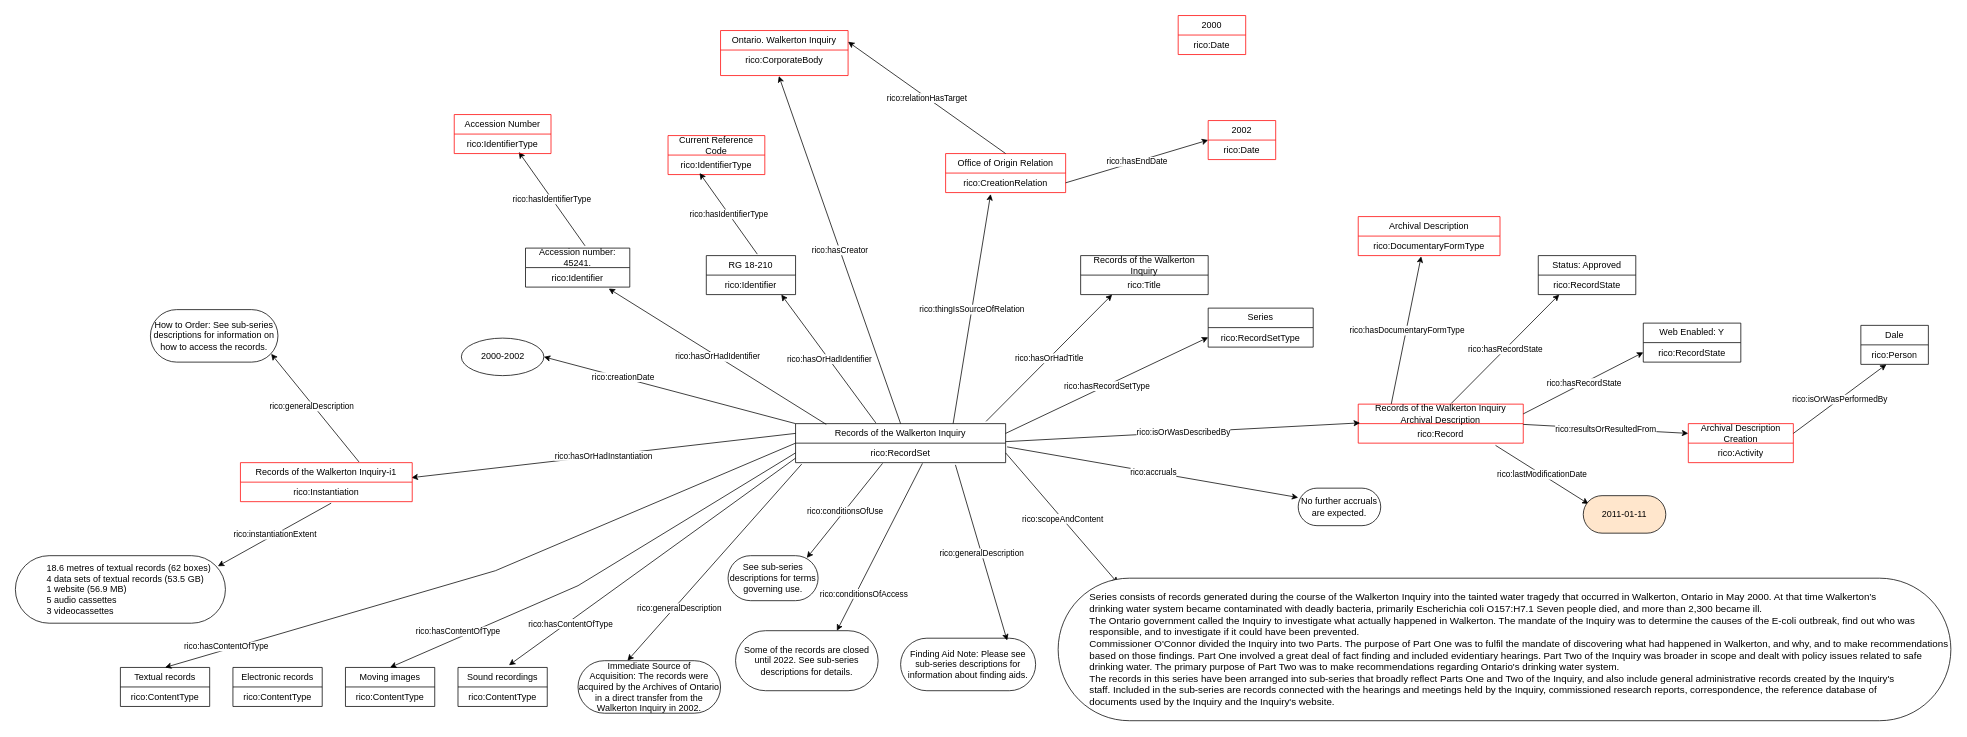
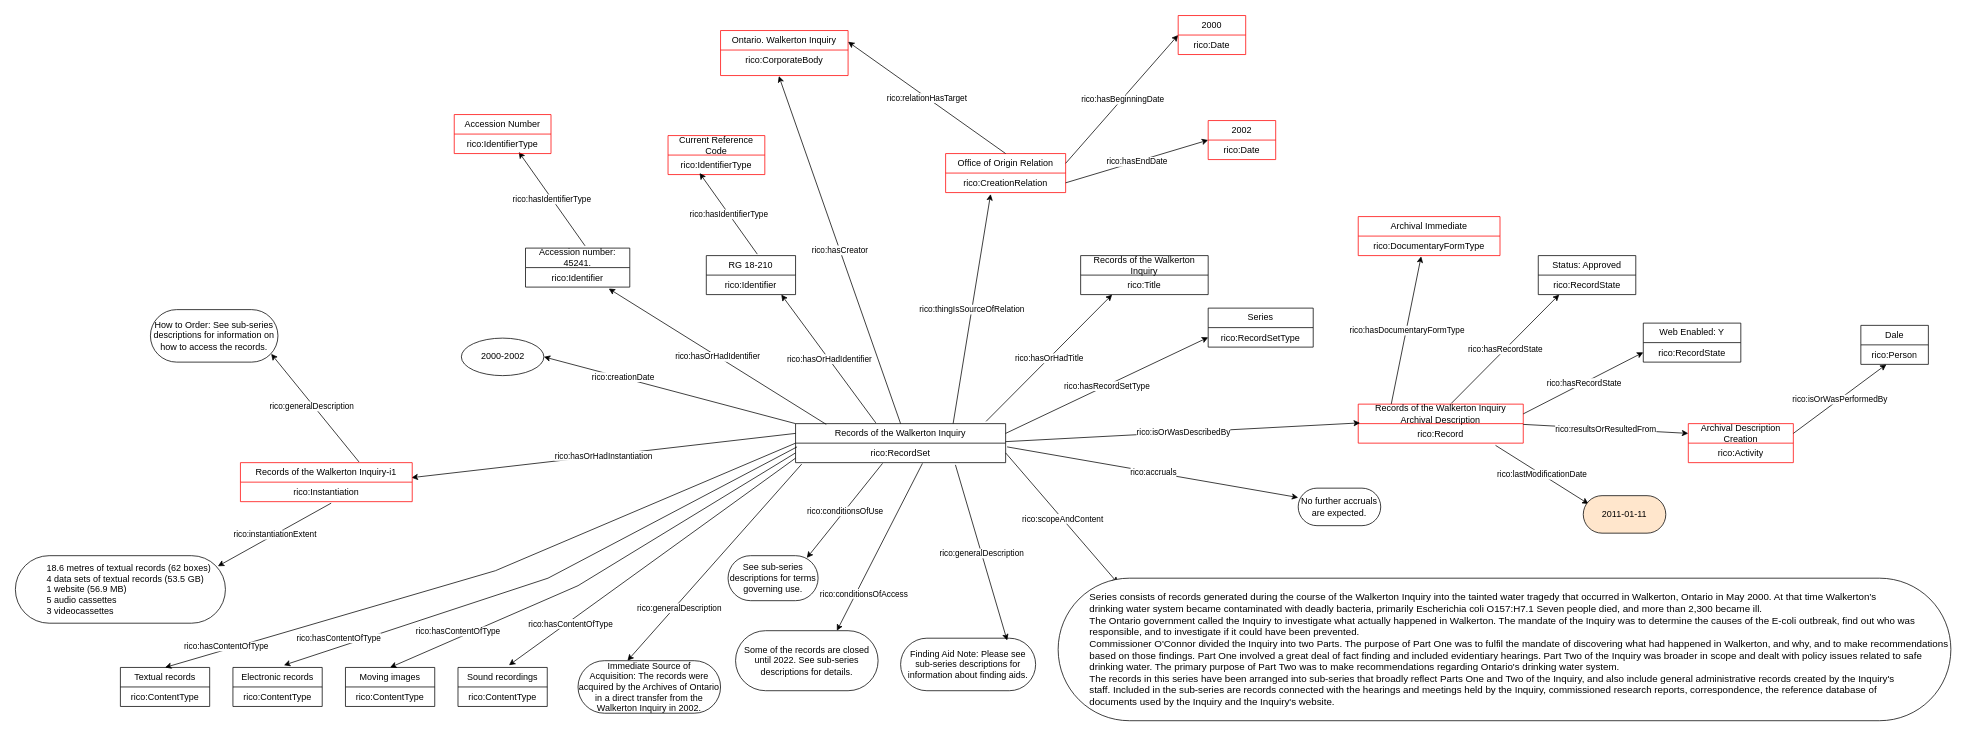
edge "Office of Origin Relation" -> "2000": added, label "rico:hasBeginningDate"
node "Archival Description": label "Archival Description" -> "Archival Immediate"
edge "rico:RecordSet" -> "Electronic records": added, label "rico:hasContentOfType"
